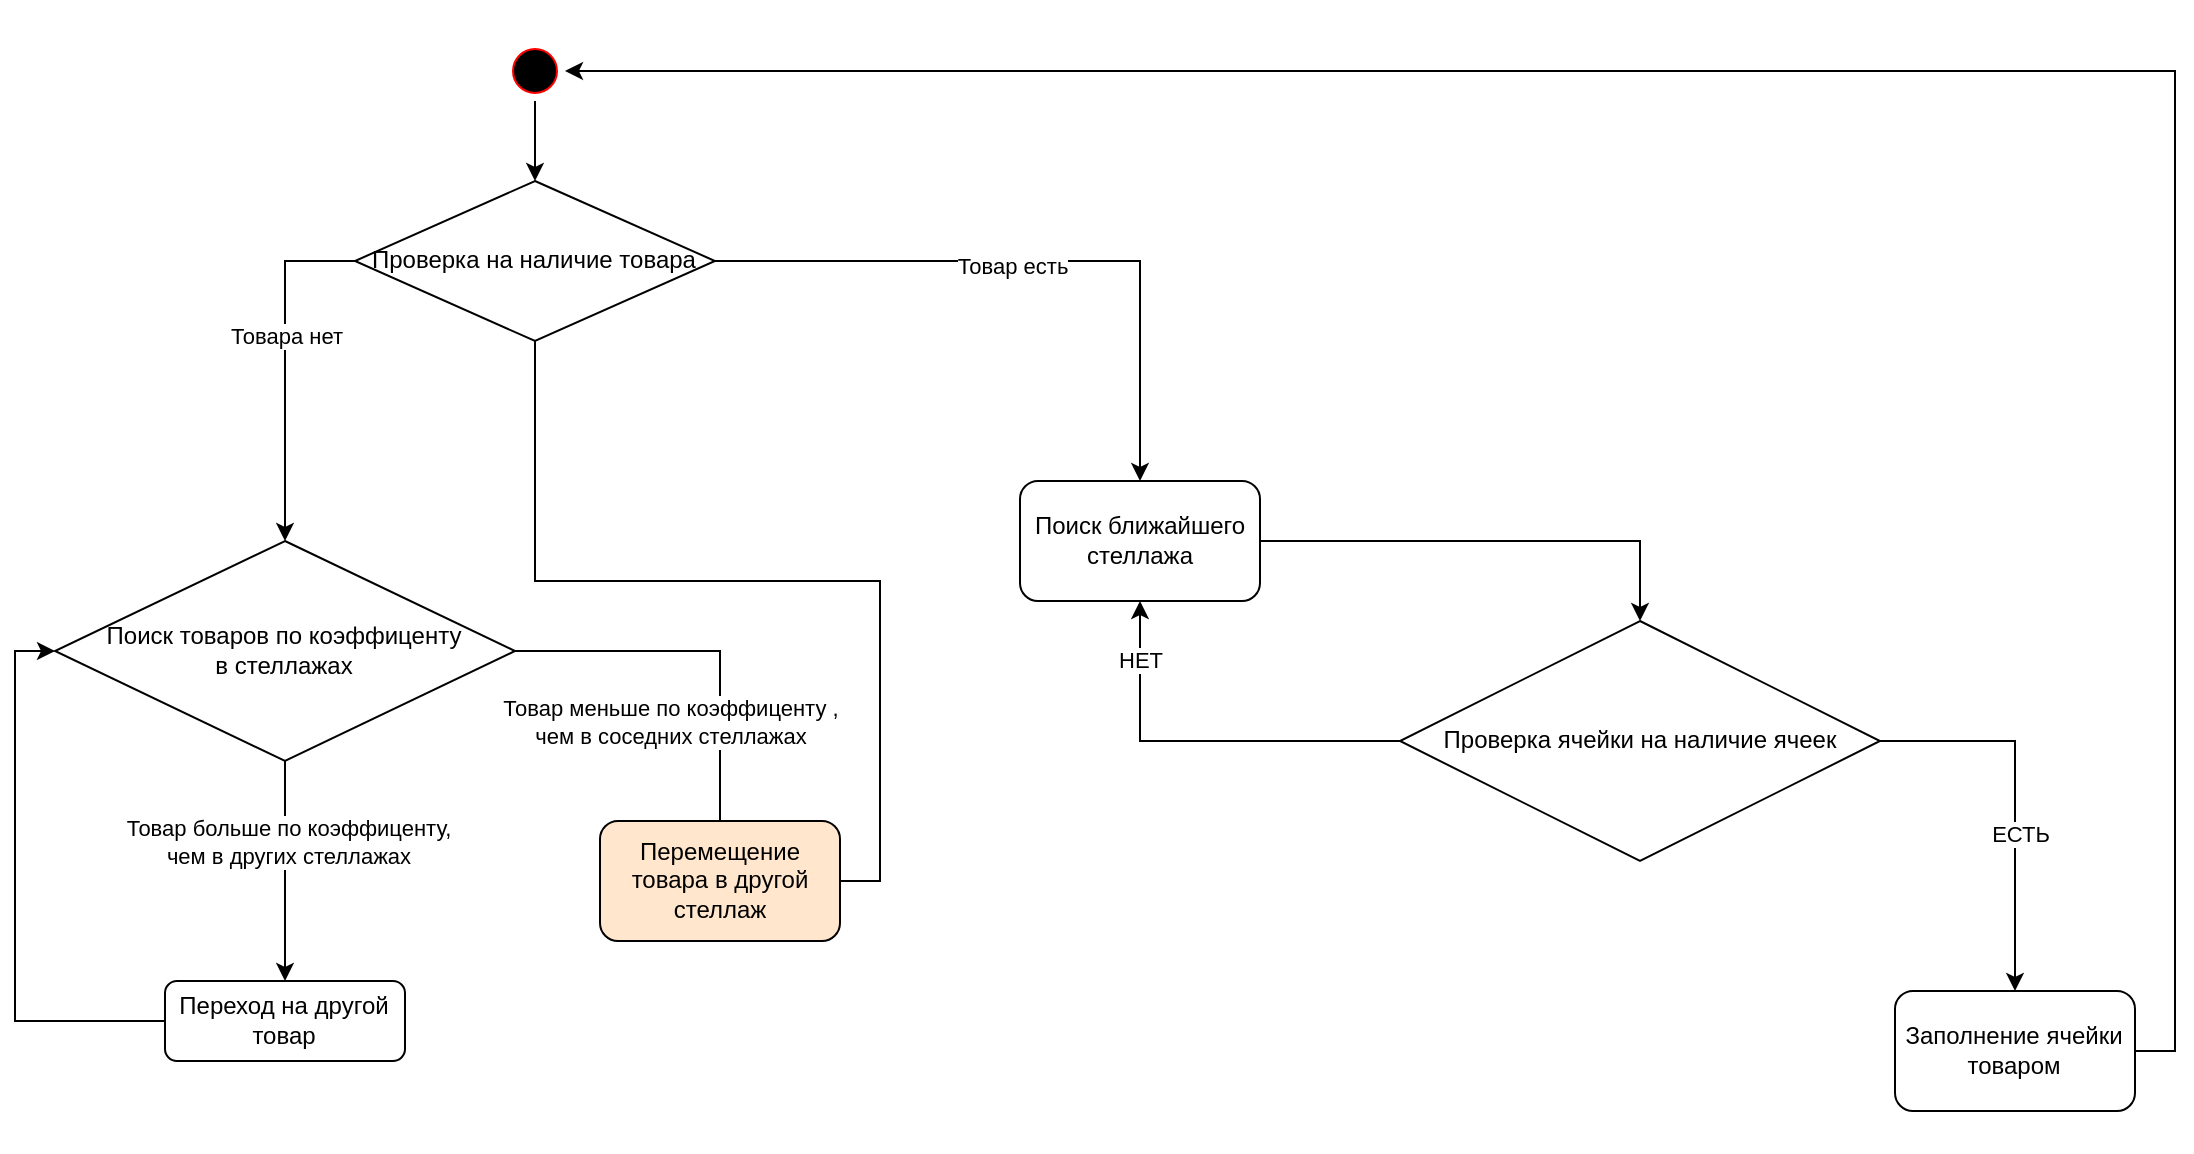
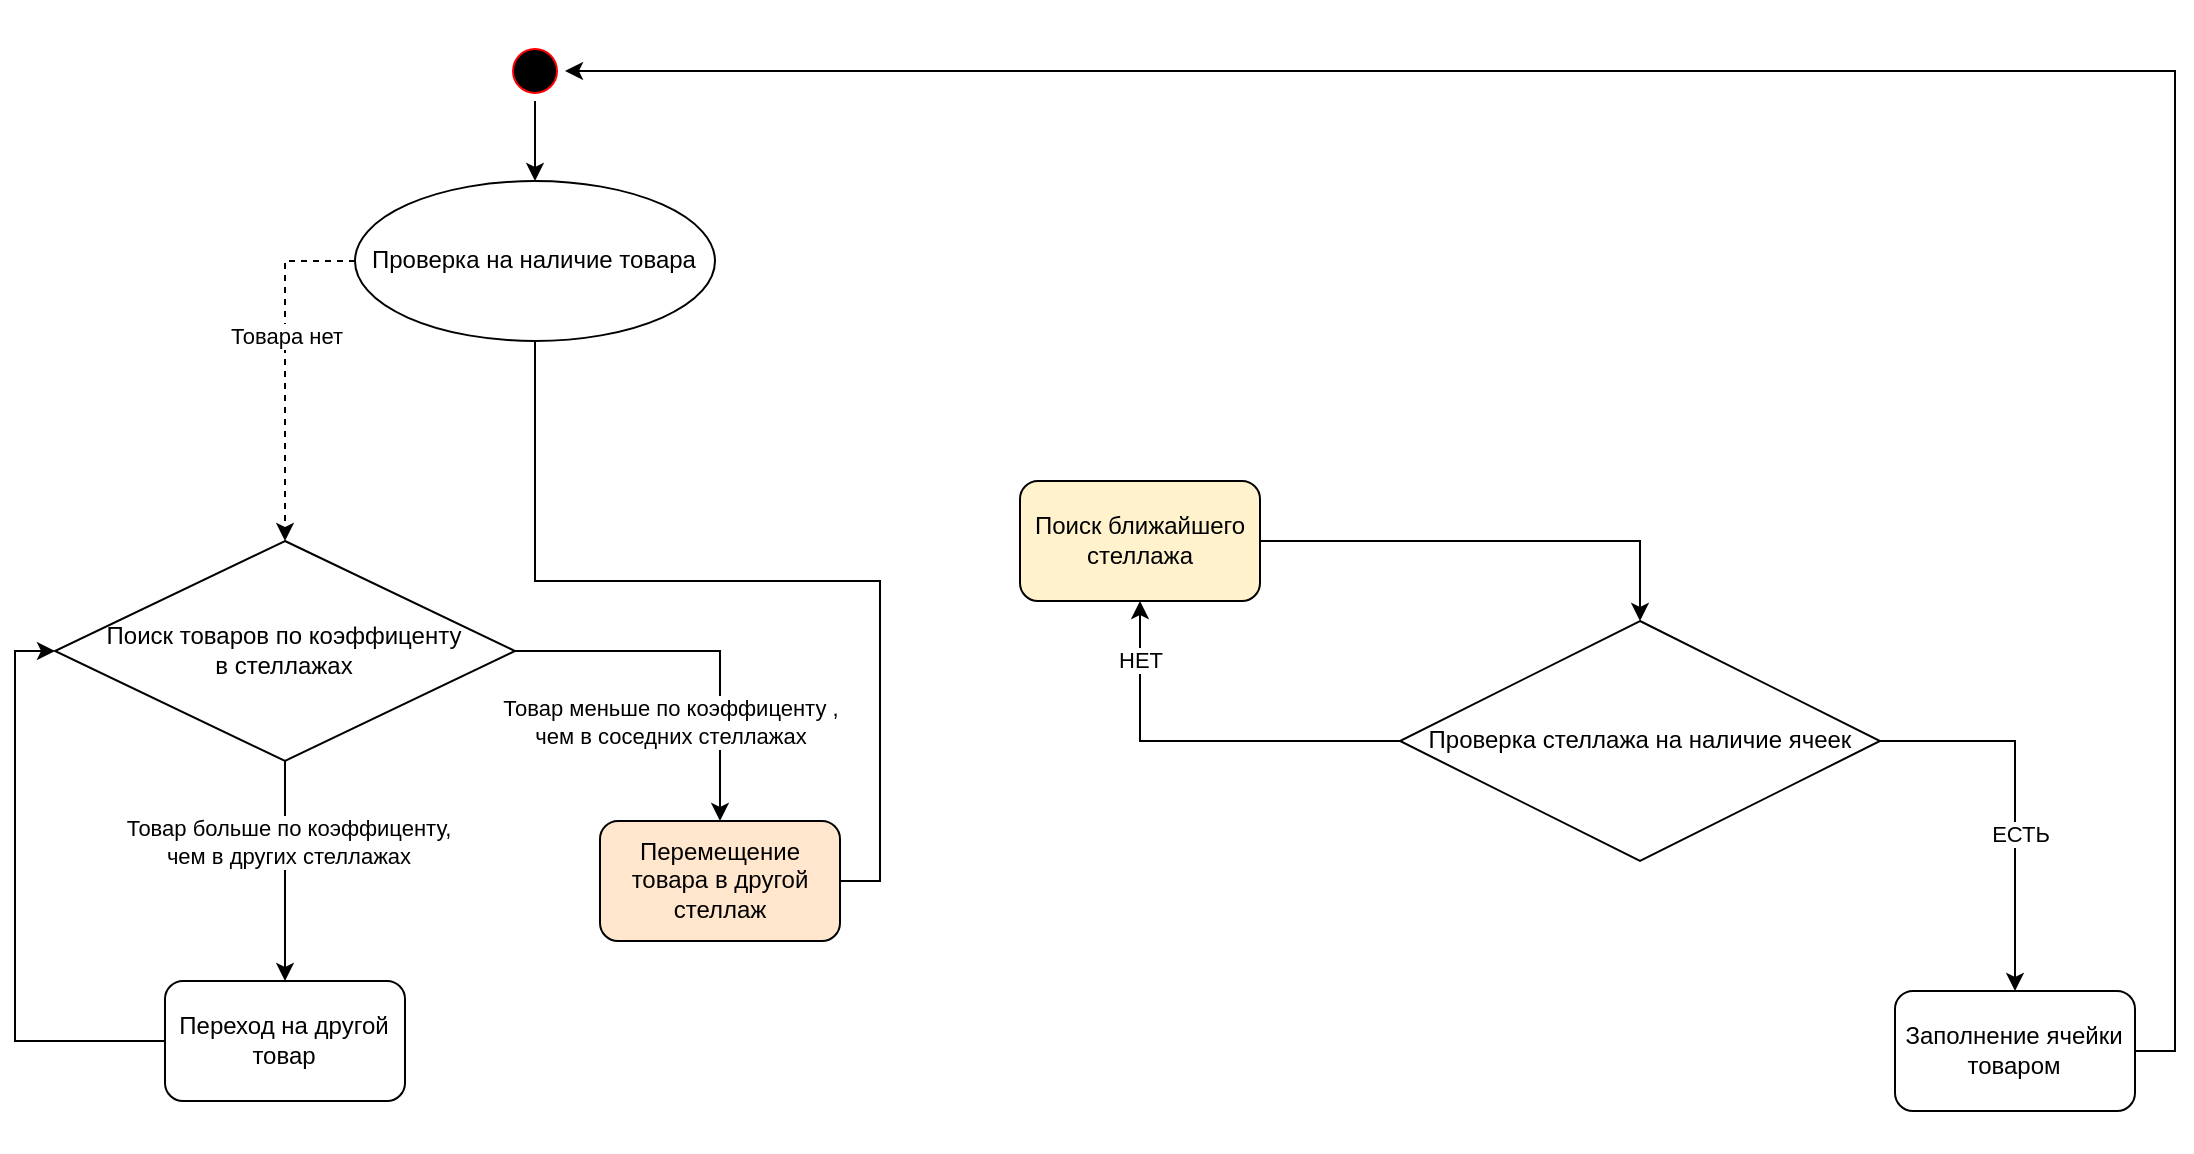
node "Проверка на наличие товара": shape diamond -> ellipse
edge "Проверка на наличие товара" -> "Поиск ближайшего стеллажа": removed, label "Товар есть"
edge "Проверка на наличие товара" -> "Поиск товаров по коэффиценту в стеллажах": style solid -> dashed
node "Поиск ближайшего стеллажа": fillcolor #ffffff -> #fff2cc
node "Проверка ячейки на наличие ячеек": label "Проверка ячейки на наличие ячеек" -> "Проверка стеллажа на наличие ячеек"
edge "Поиск товаров по коэффиценту в стеллажах" -- "Перемещение товара в другой стеллаж": arrowhead none -> classic
node "Переход на другой товар": size 240x80 -> 240x120
